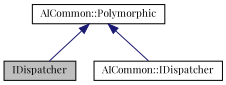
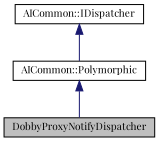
edge "AICommon::IDispatcher" -> "AICommon::Polymorphic": reversed
node "IDispatcher": label "IDispatcher" -> "DobbyProxyNotifyDispatcher"
